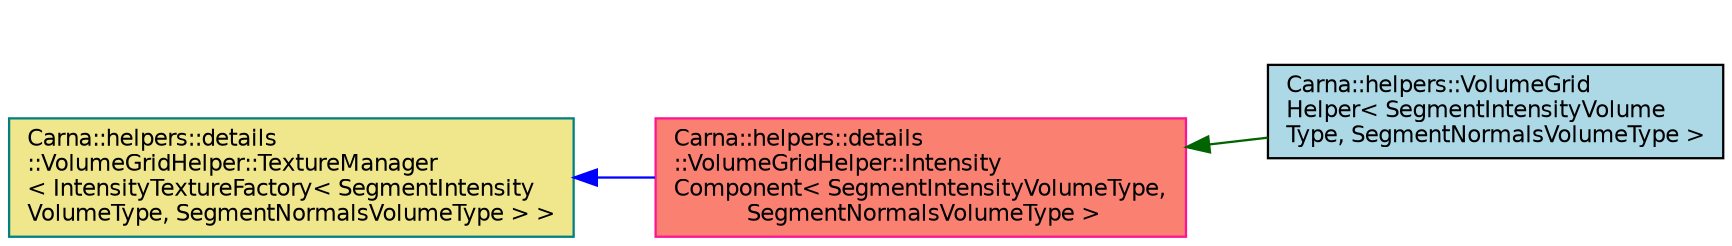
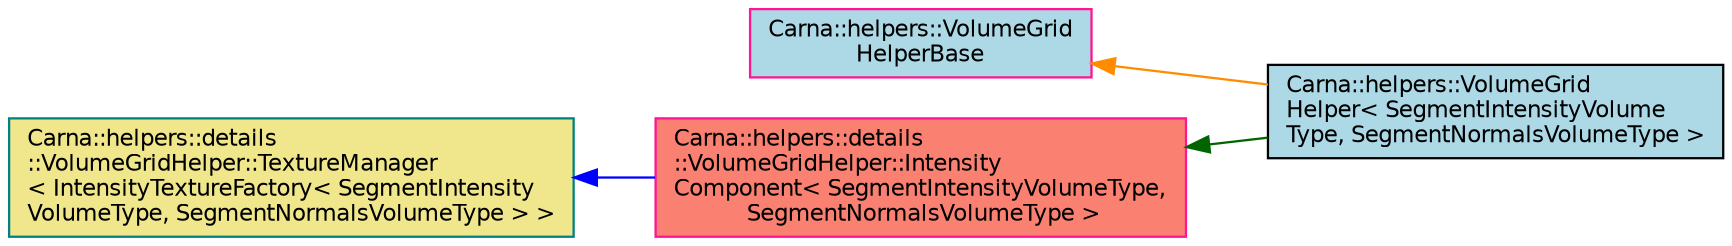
node "Carna::helpers::VolumeGrid HelperBase": added
